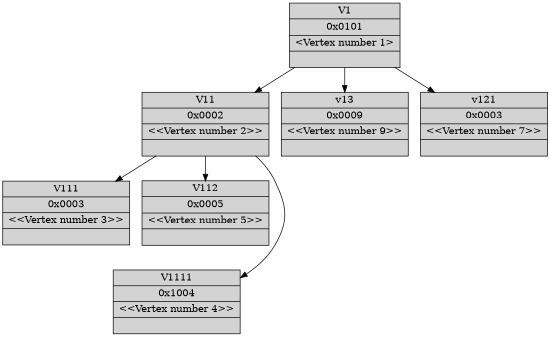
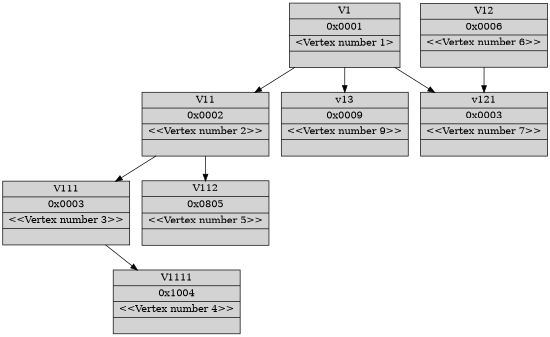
node "V1": text "0x0101" -> "0x0001"
node "V12": added
node "V112": text "0x0005" -> "0x0805"
edge "V11" -> "V1111": now "V111" -> "V1111"
